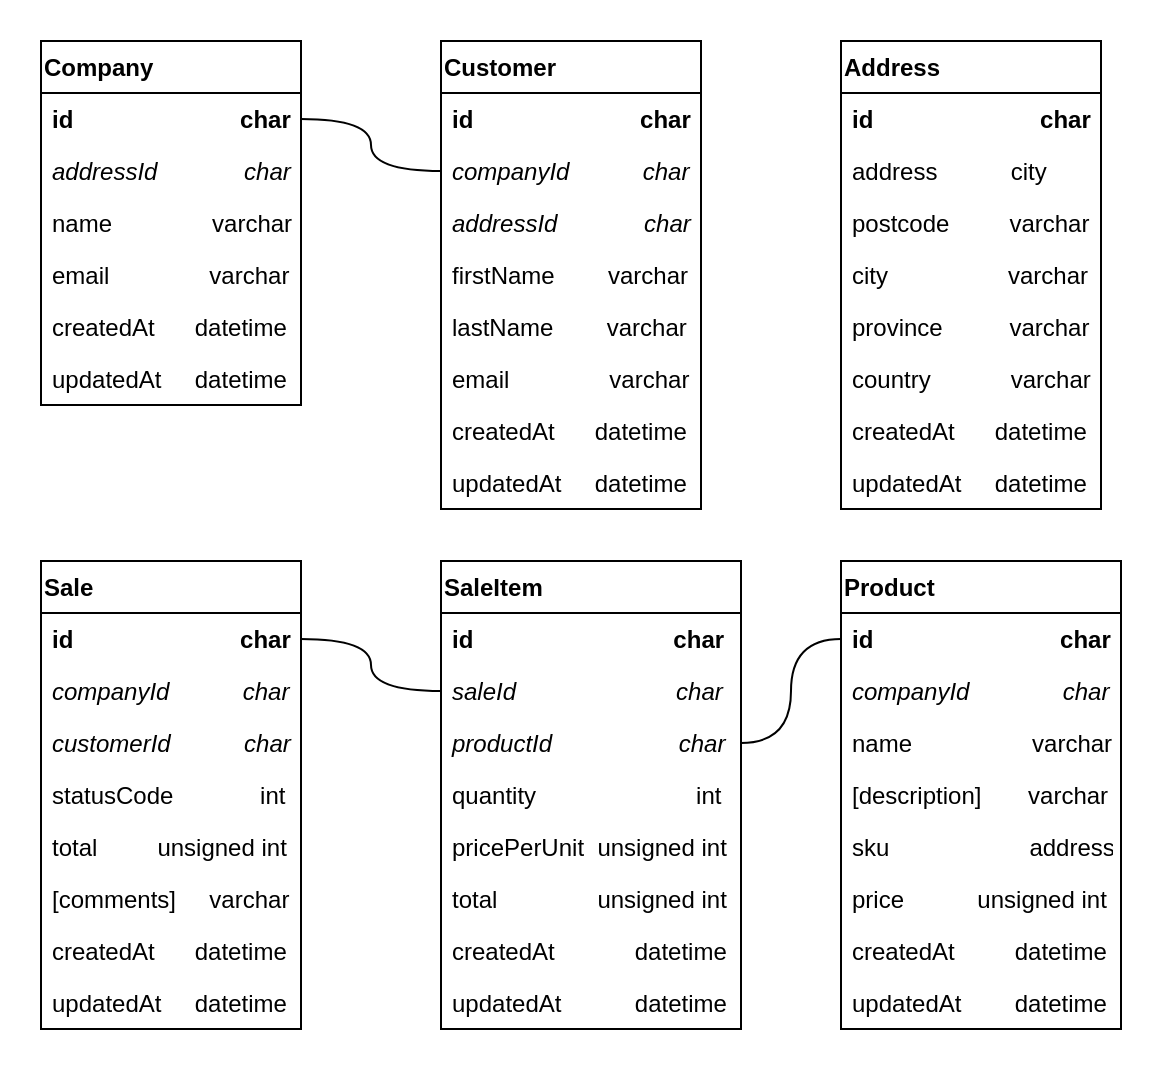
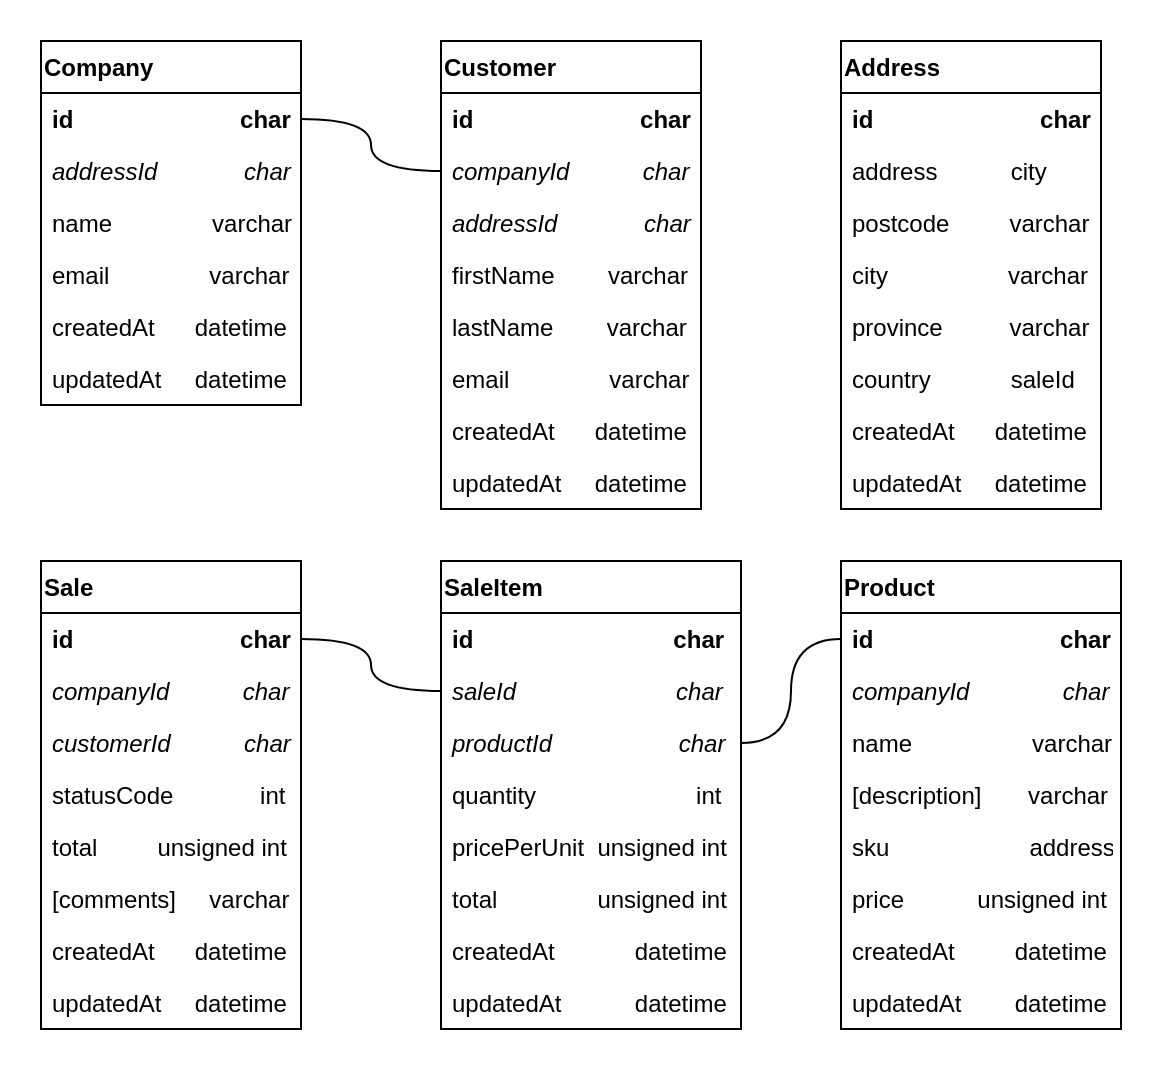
node "country varchar": label "country varchar" -> "country saleId"
